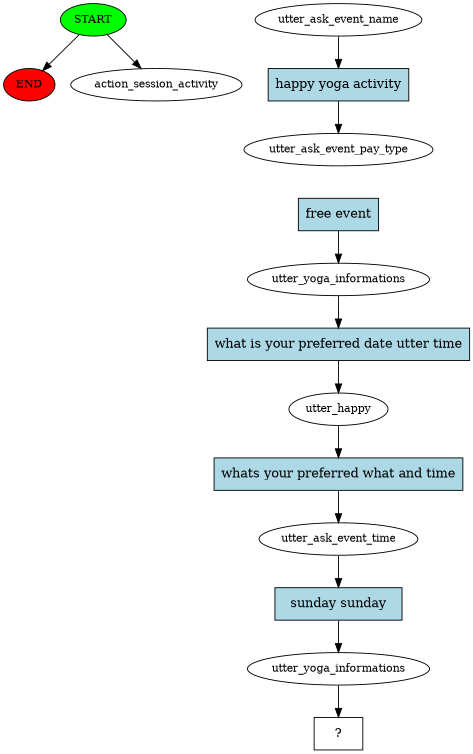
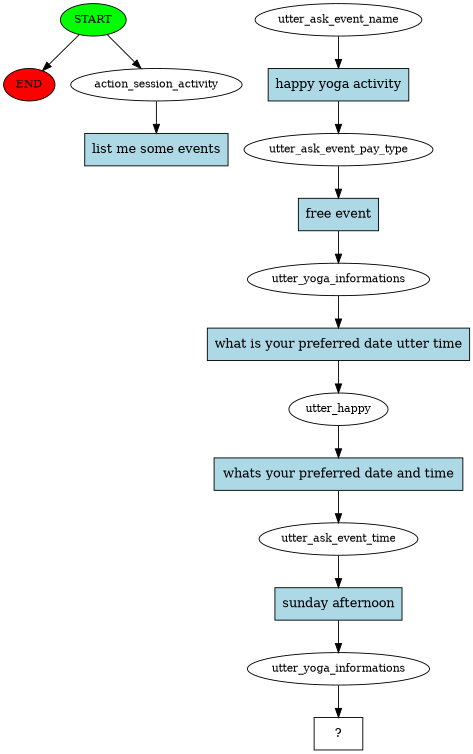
node "list me some events": added
edge "utter_ask_event_pay_type" -> "free event": added
node "whats your preferred what and time": label "whats your preferred what and time" -> "whats your preferred date and time"
node "sunday sunday": label "sunday sunday" -> "sunday afternoon"
